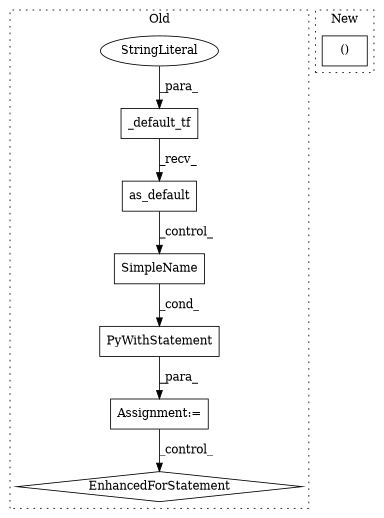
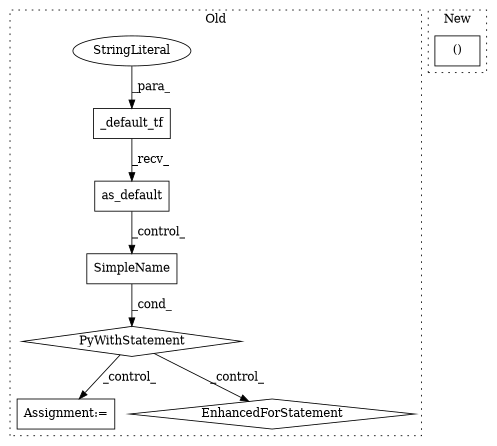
node "PyWithStatement": shape box -> diamond
edge "PyWithStatement" -> "Assignment:=": label "_para_" -> "_control_"
edge "Assignment:=" -> "EnhancedForStatement": now "PyWithStatement" -> "EnhancedForStatement"
